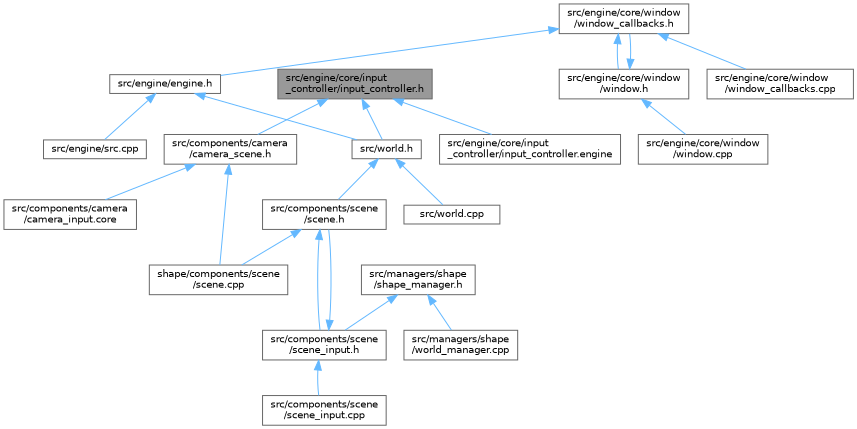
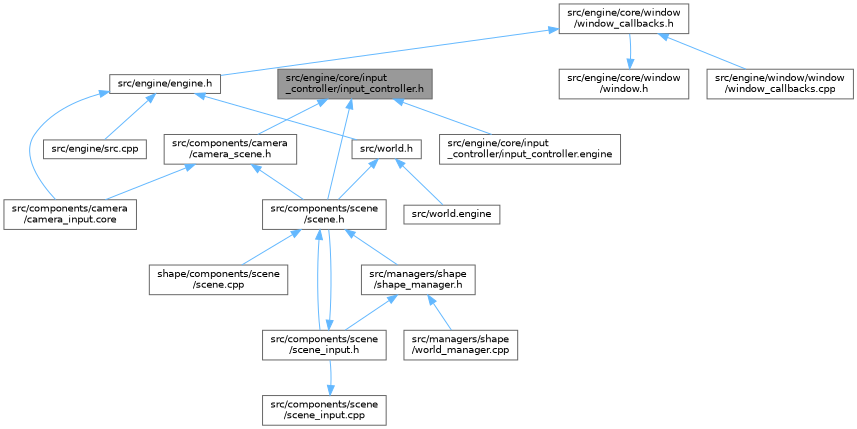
edge "src/engine/core/window /window.h" -> "src/engine/core/window /window_callbacks.h": removed
node "src/engine/core/window /window_callbacks.cpp": label "src/engine/core/window /window_callbacks.cpp" -> "src/engine/window/window /window_callbacks.cpp"
edge "src/world.h" -> "src/engine/core/input _controller/input_controller.h": now "src/components/scene /scene.h" -> "src/engine/core/input _controller/input_controller.h"
edge "src/components/camera /camera_input.core" -> "src/engine/engine.h": added
node "src/engine/core/window /window.cpp": removed
node "src/world.cpp": label "src/world.cpp" -> "src/world.engine"
edge "shape/components/scene /scene.cpp" -> "src/components/camera /camera_scene.h": now "src/components/scene /scene.h" -> "src/components/camera /camera_scene.h"
edge "src/managers/shape /shape_manager.h" -> "src/components/scene /scene.h": added
edge "src/components/scene /scene_input.cpp" -> "src/components/scene /scene_input.h": reversed
